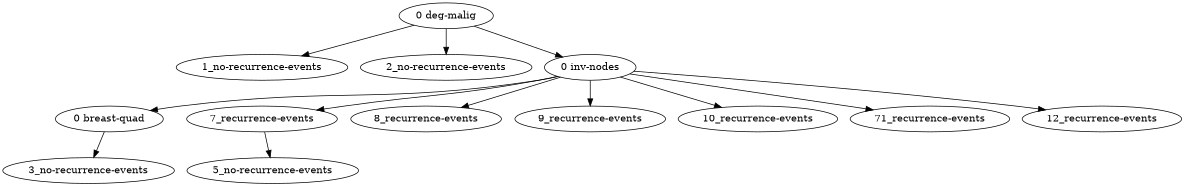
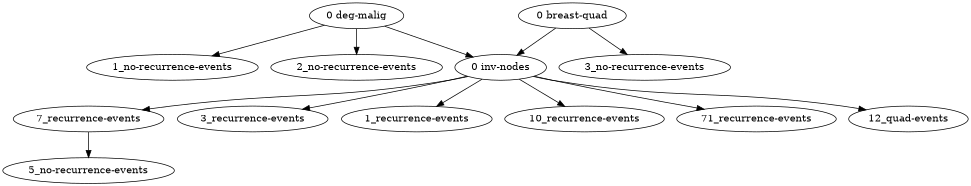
edge "0 inv-nodes" -> "0 breast-quad": reversed
node "8_recurrence-events": label "8_recurrence-events" -> "3_recurrence-events"
node "9_recurrence-events": label "9_recurrence-events" -> "1_recurrence-events"
node "12_recurrence-events": label "12_recurrence-events" -> "12_quad-events"
